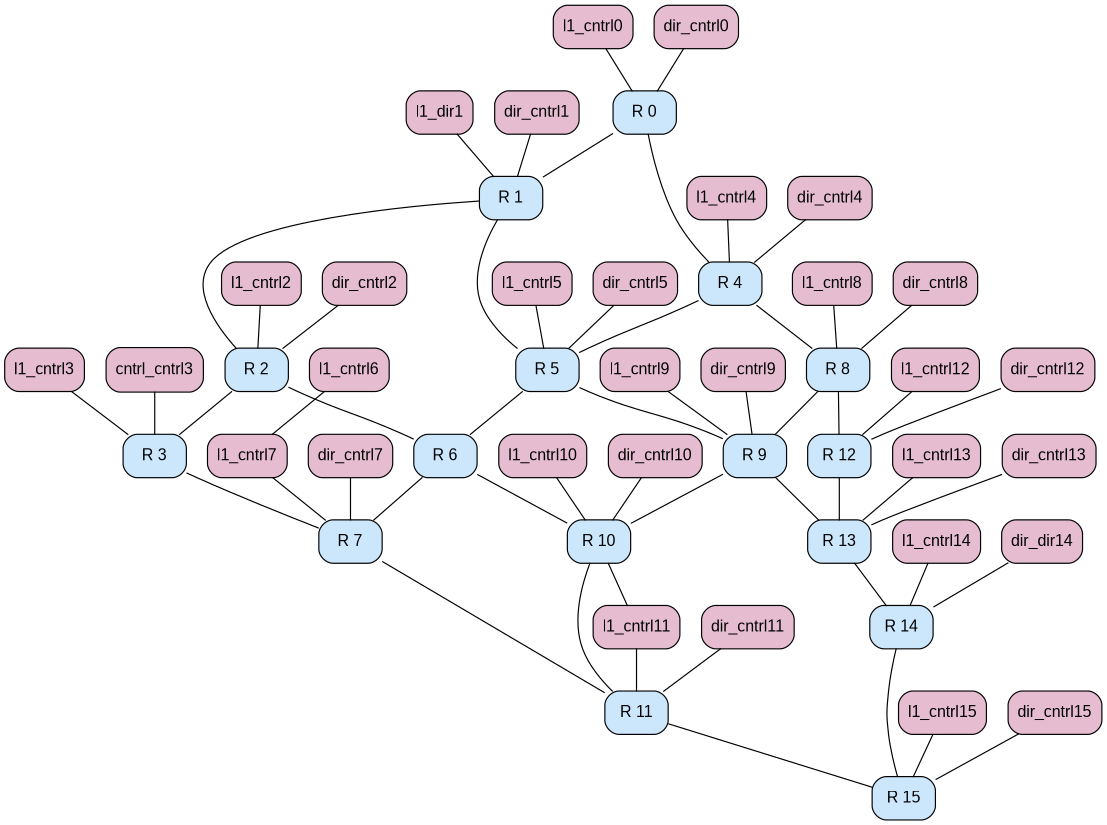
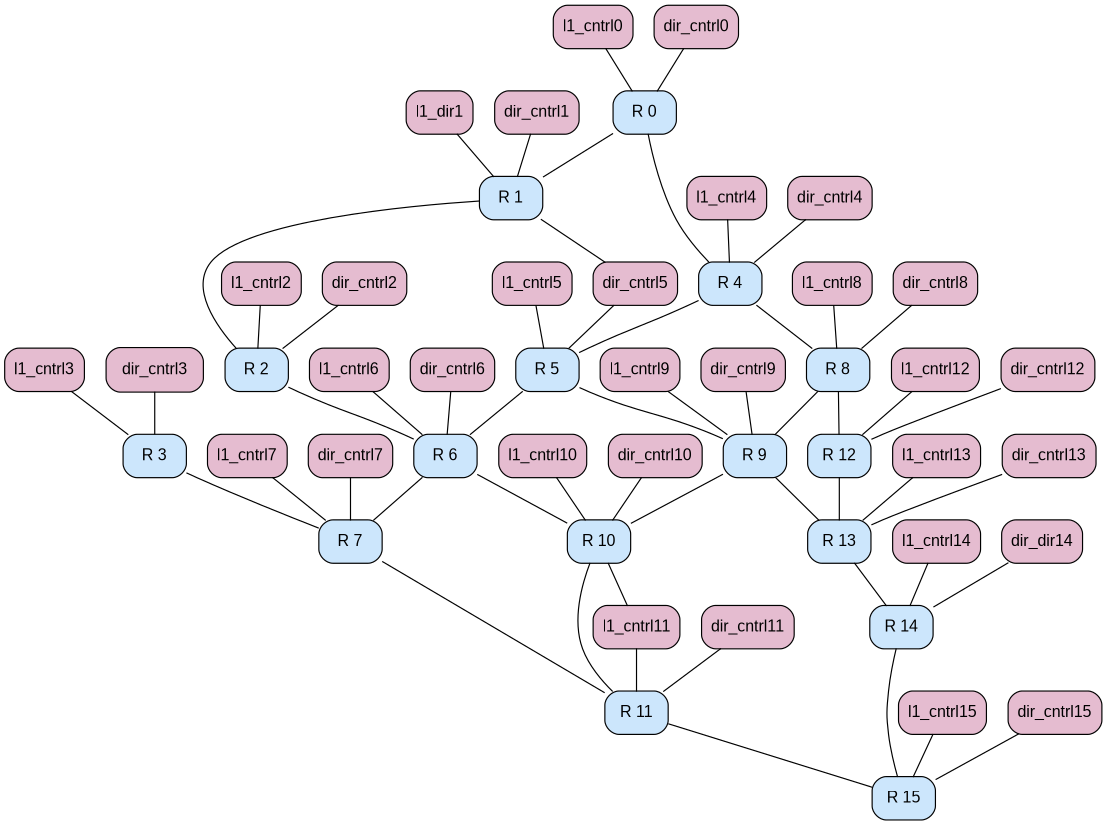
edge "R 1" -- "R 5": now "R 1" -- "dir_cntrl5"
node "cntrl_cntrl3": label "cntrl_cntrl3" -> "dir_cntrl3"
node "dir_cntrl6": added
edge "R 2" -- "R 3": removed
edge "l1_cntrl6" -- "l1_cntrl7": now "l1_cntrl6" -- "R 6"
